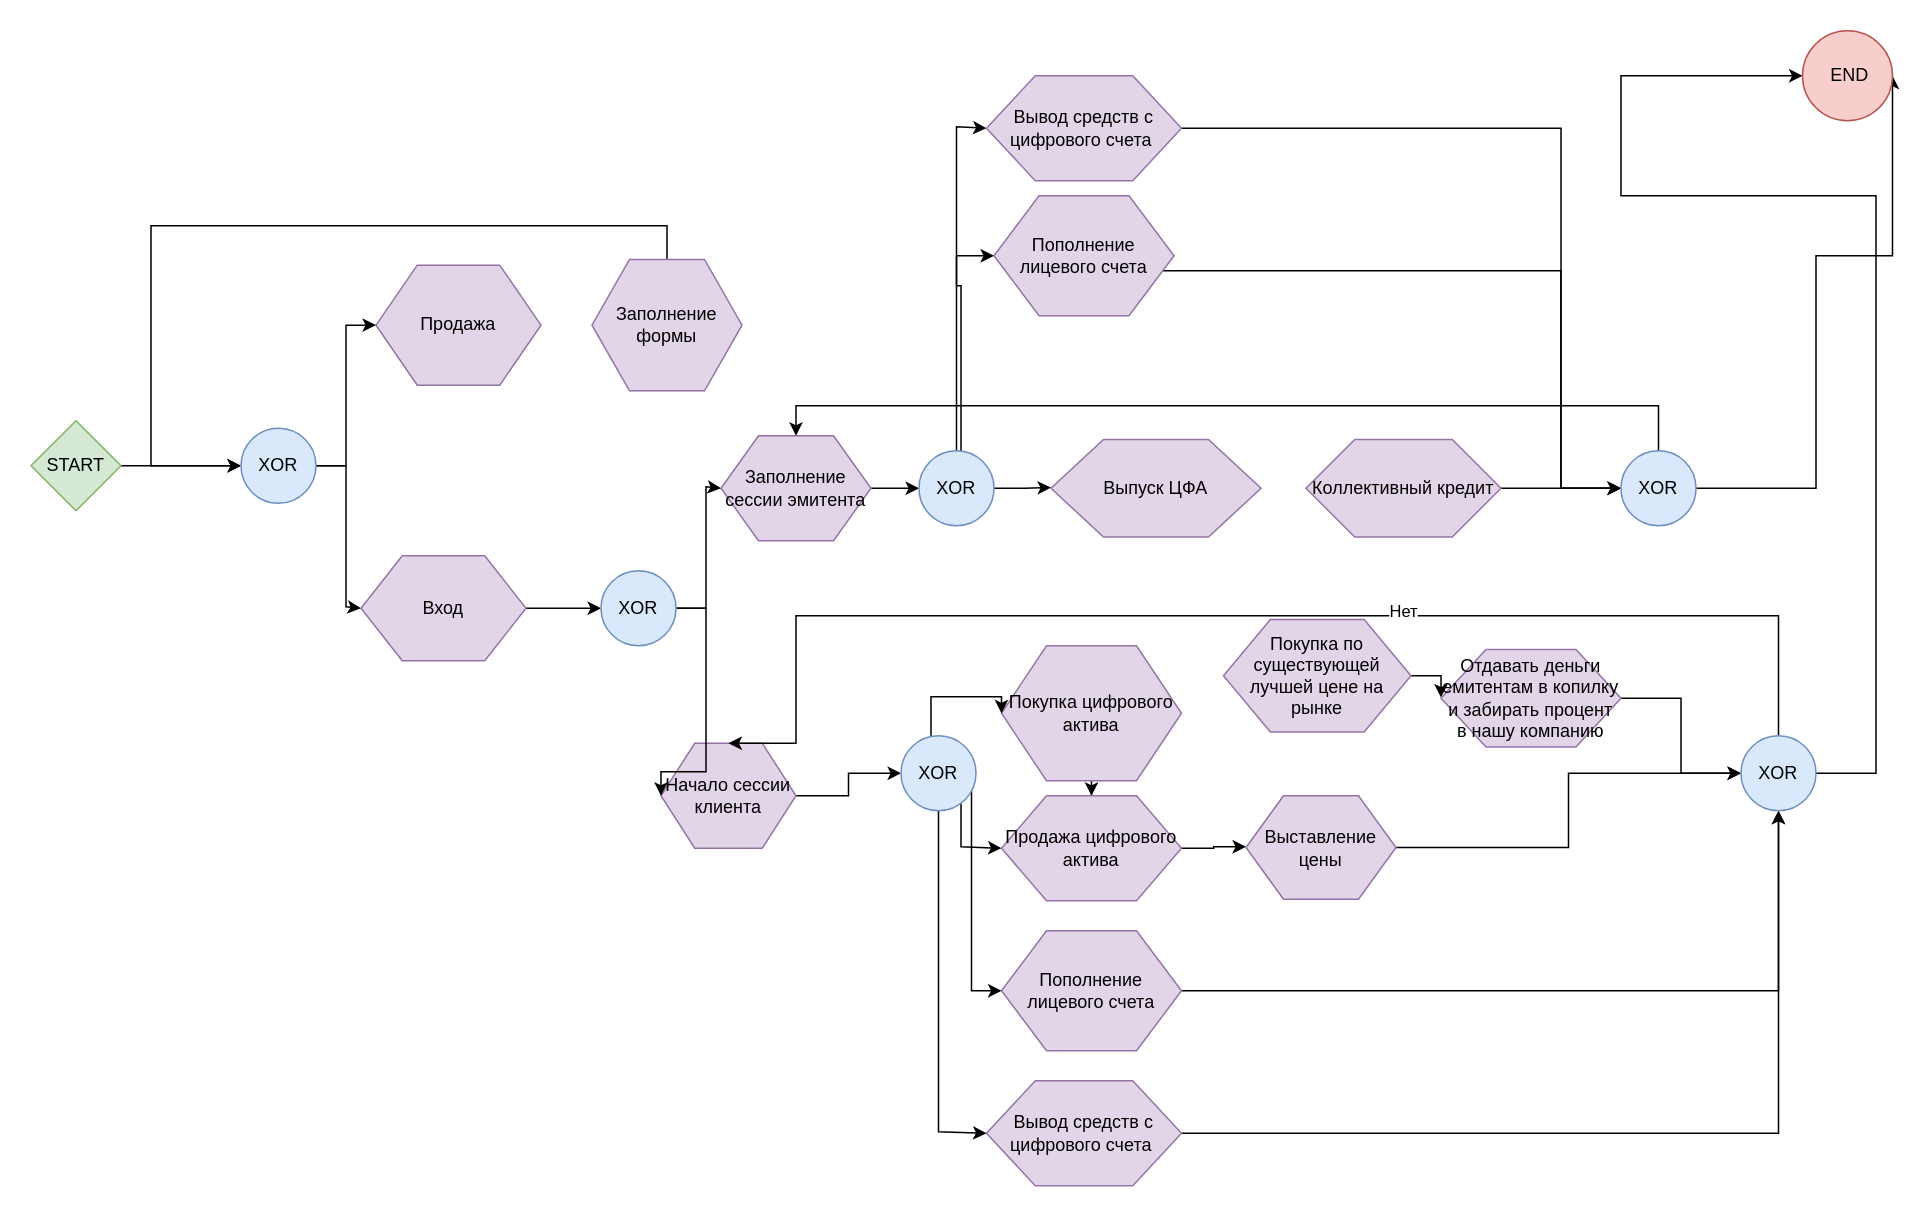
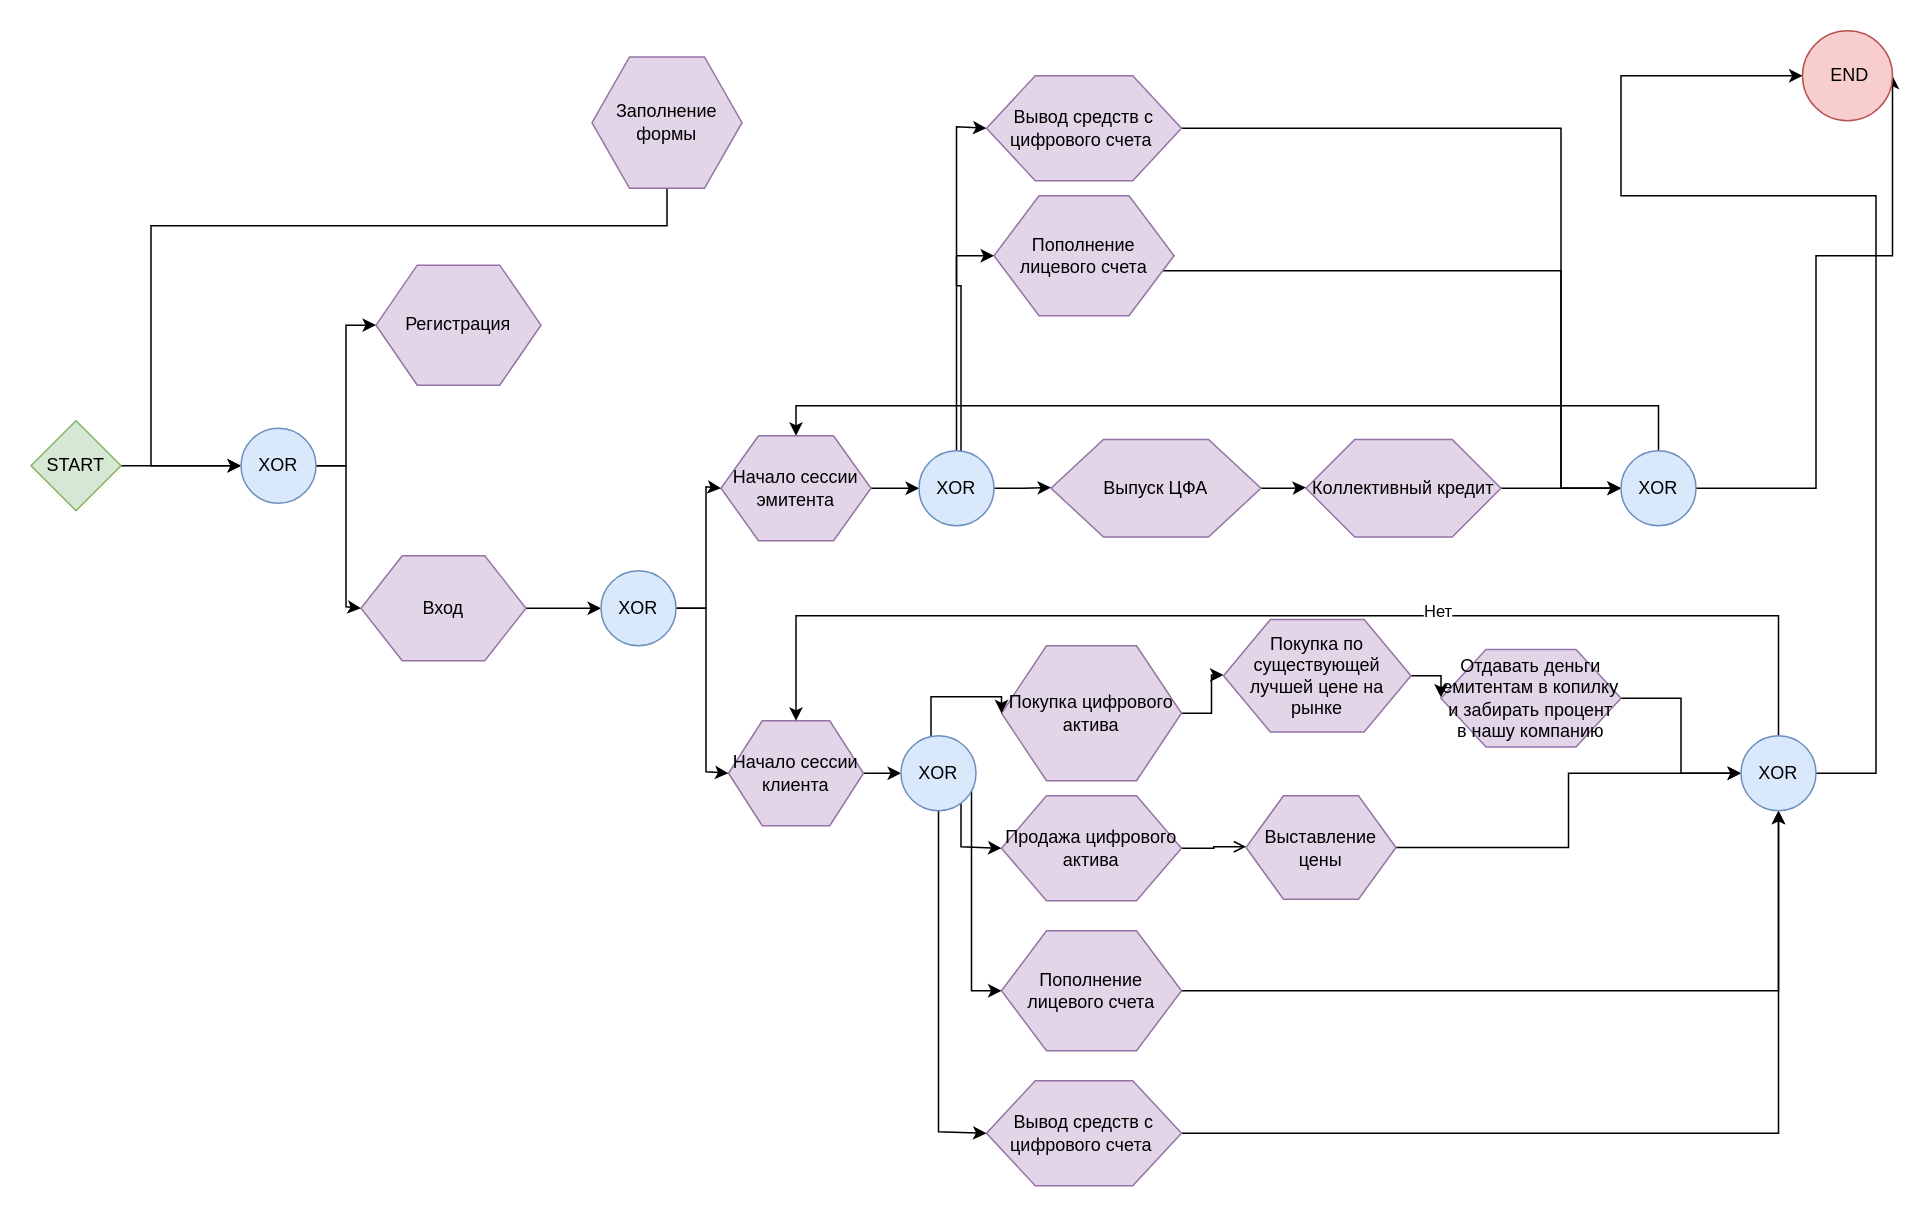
node "Продажа": label "Продажа" -> "Регистрация"
node "Заполнение формы": moved (667, 325) -> (667, 123)
node "Заполнение сессии эмитента": label "Заполнение сессии эмитента" -> "Начало сессии эмитента"
edge "Выпуск ЦФА" -> "Коллективный кредит": added
edge "Покупка цифрового актива" -> "Продажа цифрового актива": now "Покупка цифрового актива" -> "Покупка по существующей лучшей цене на рынке"
node "Начало сессии клиента": moved (728, 796) -> (796, 773)
edge "Продажа цифрового актива" -> "Выставление цены": arrowhead classic -> open
